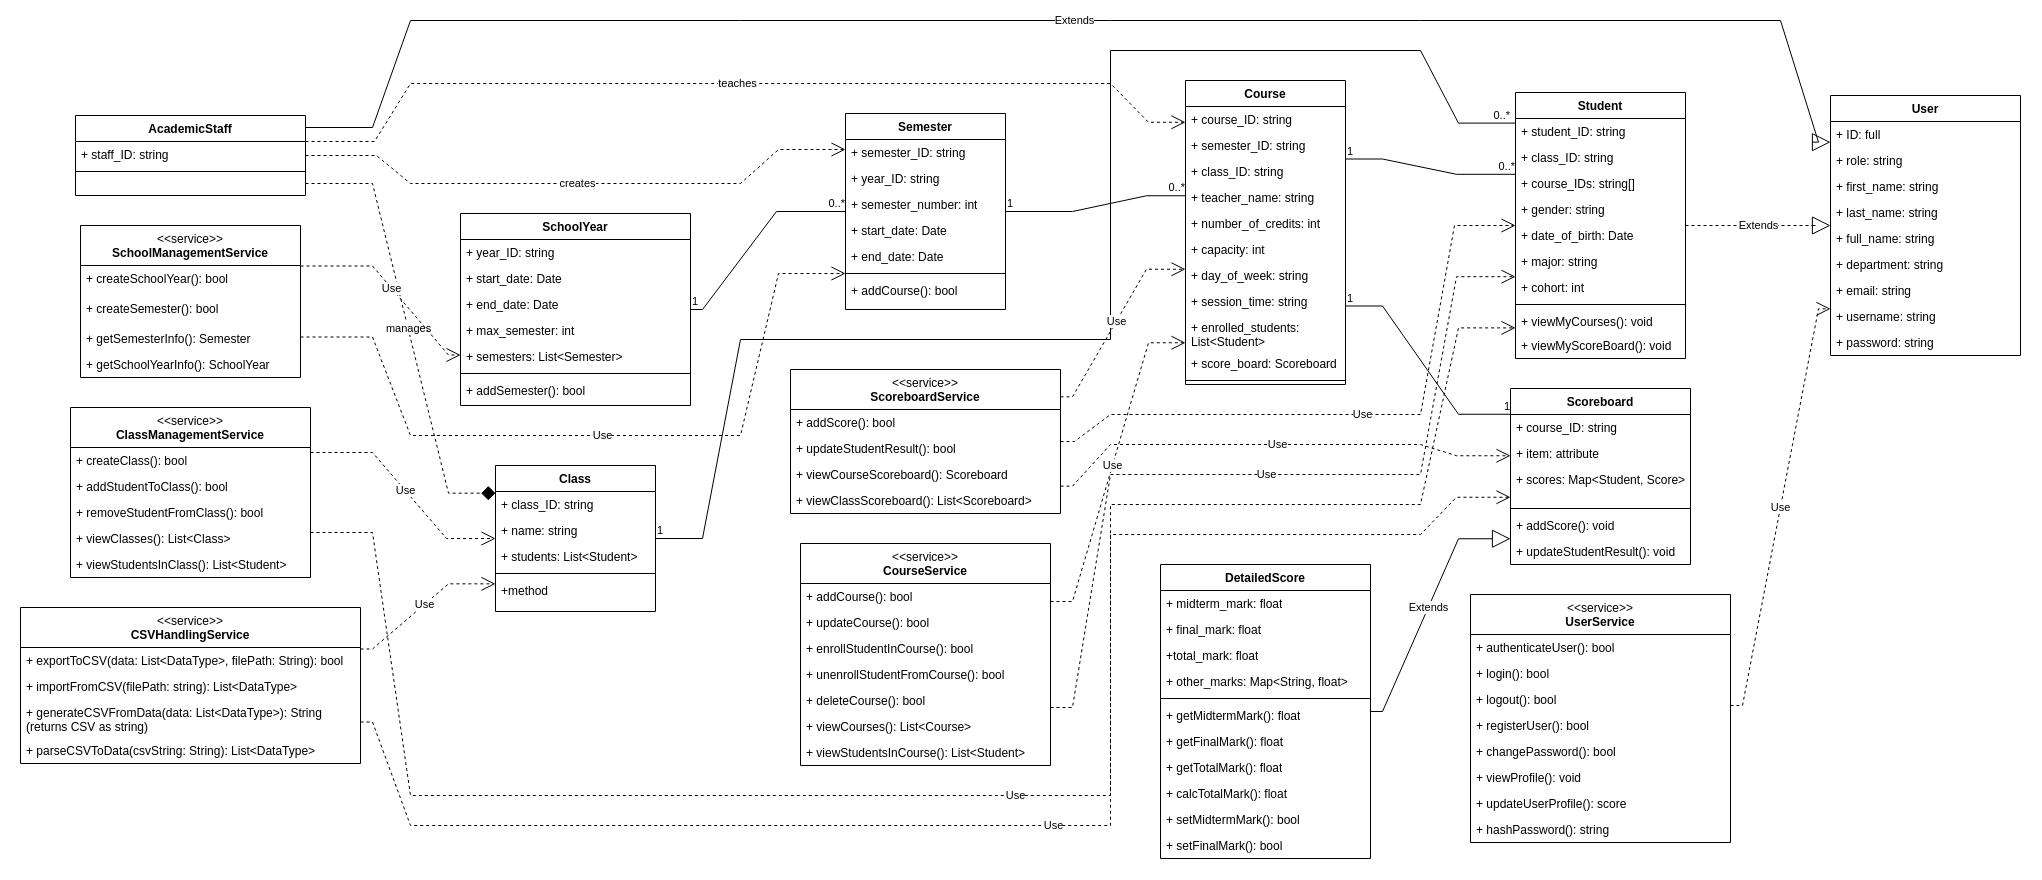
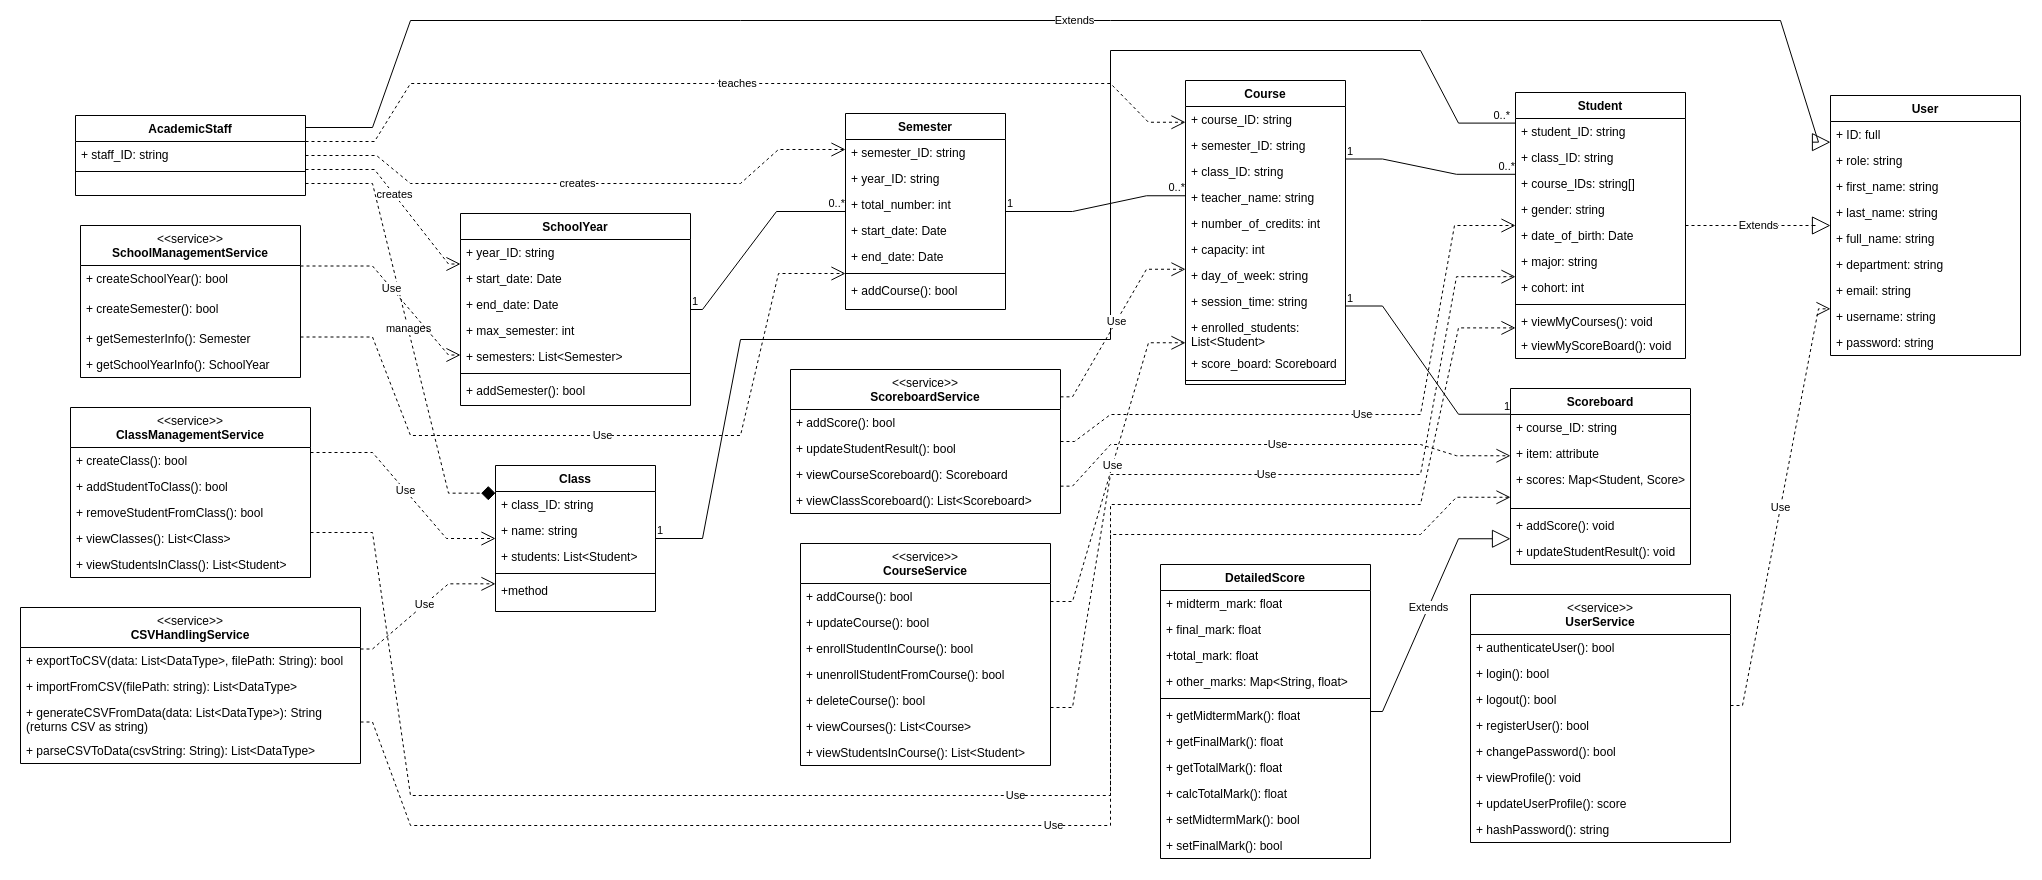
edge "AcademicStaff" -> "SchoolYear": added, label "creates"
node "+ semester_number: int": label "+ semester_number: int" -> "+ total_number: int"
